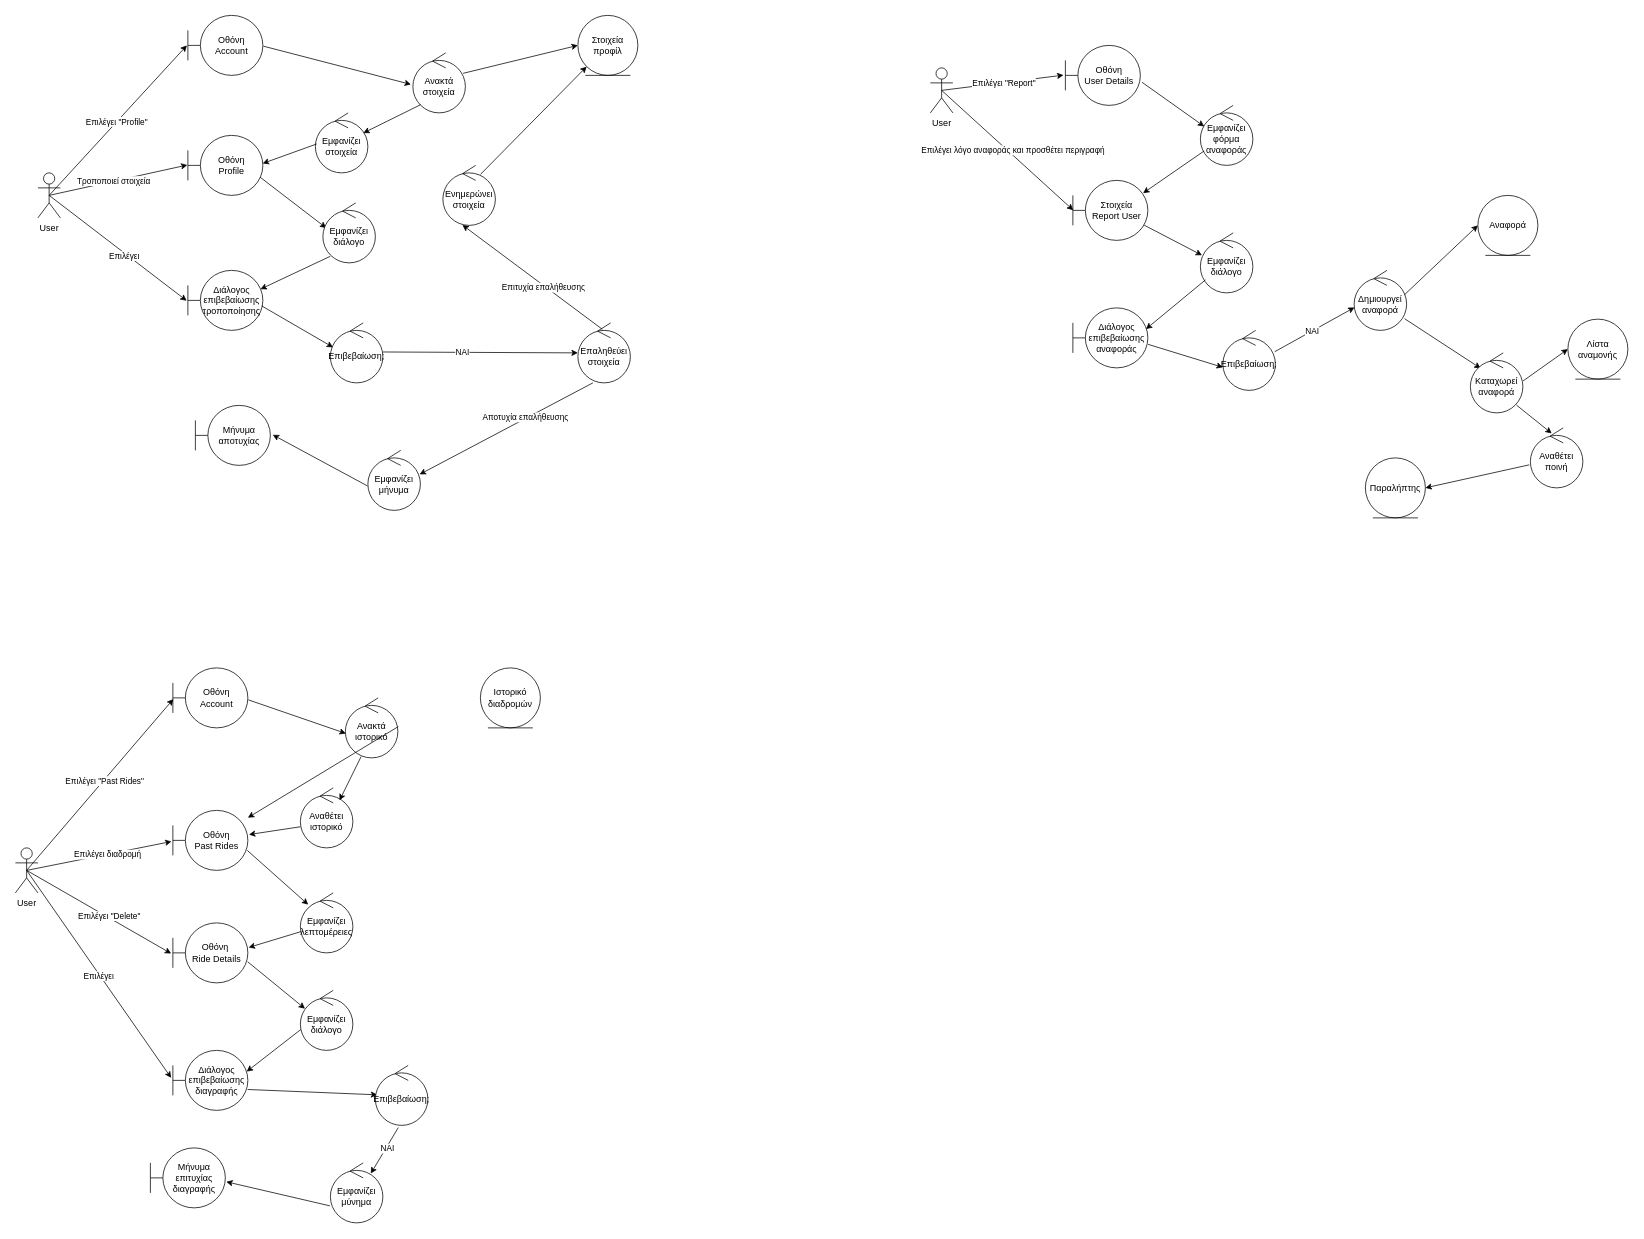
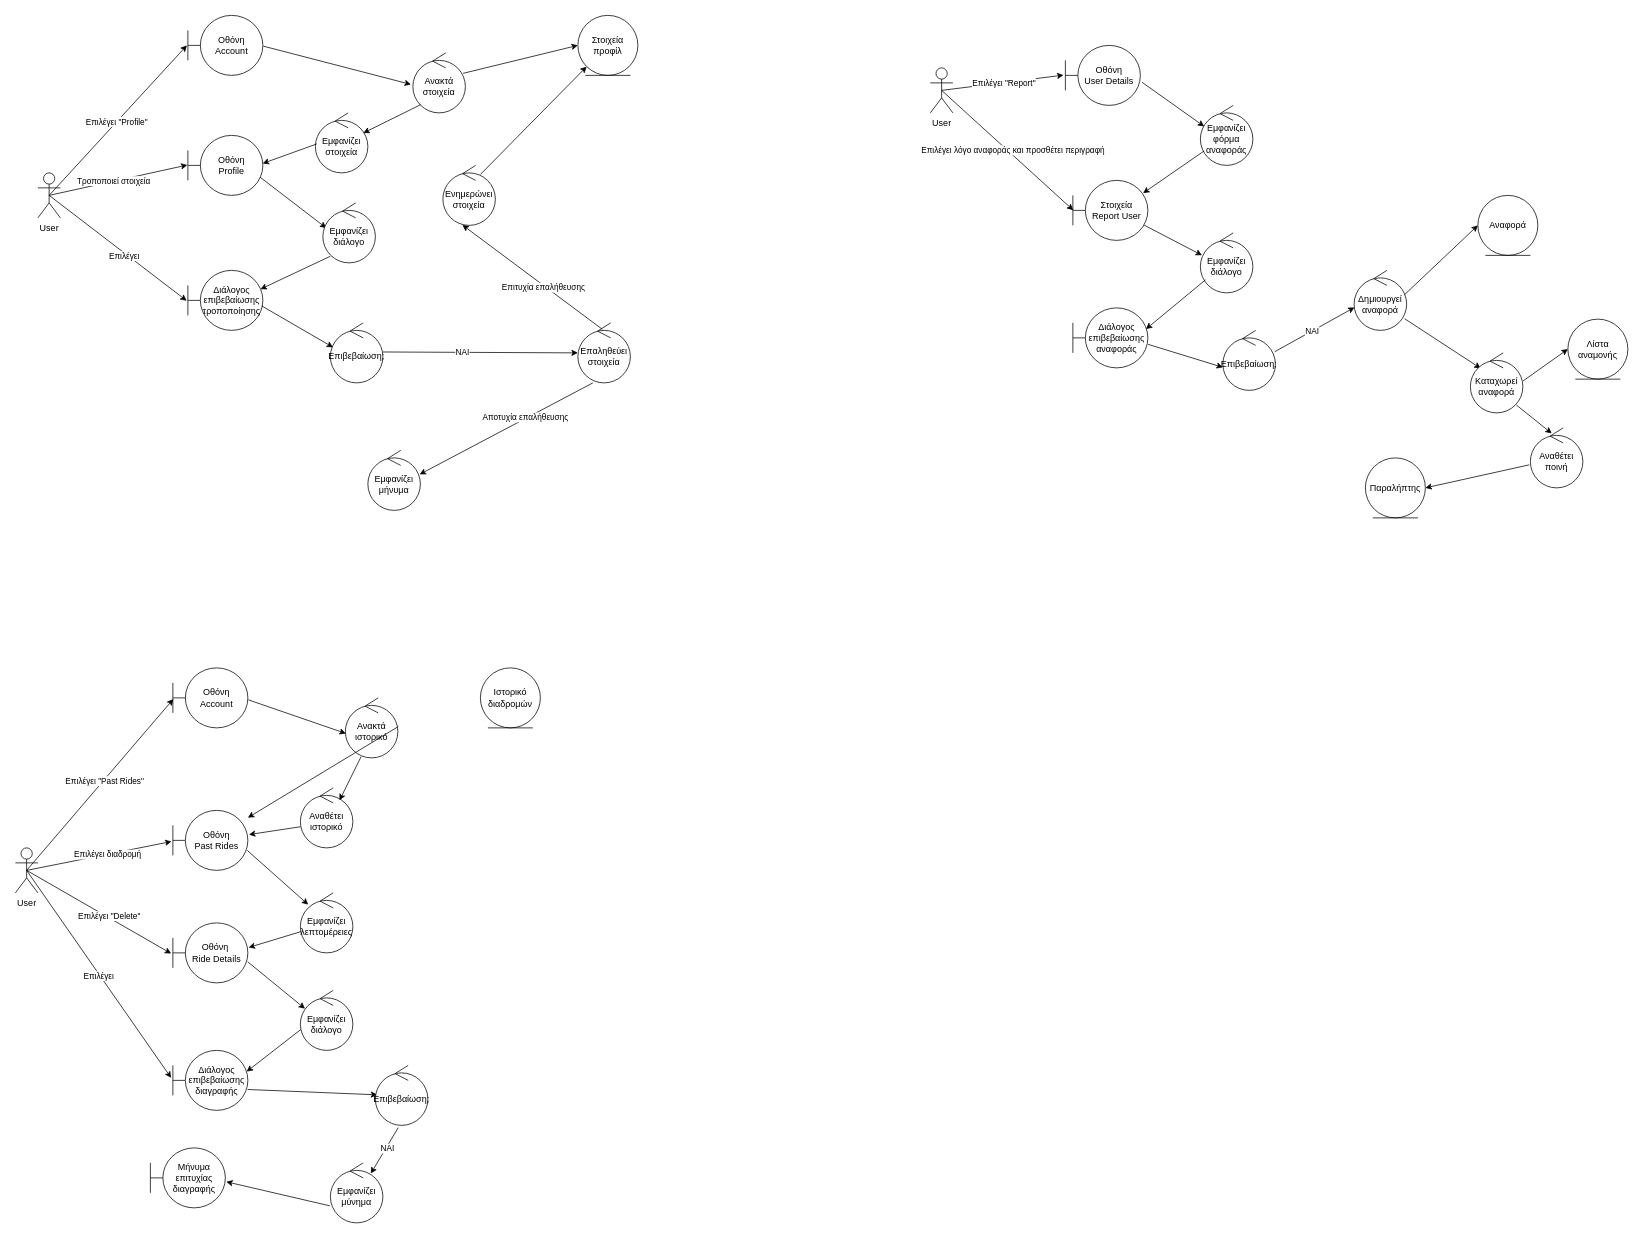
node "Μήνυμα αποτυχίας": removed
edge "Εμφανίζει μήνυμα" -> "Μήνυμα αποτυχίας": removed
